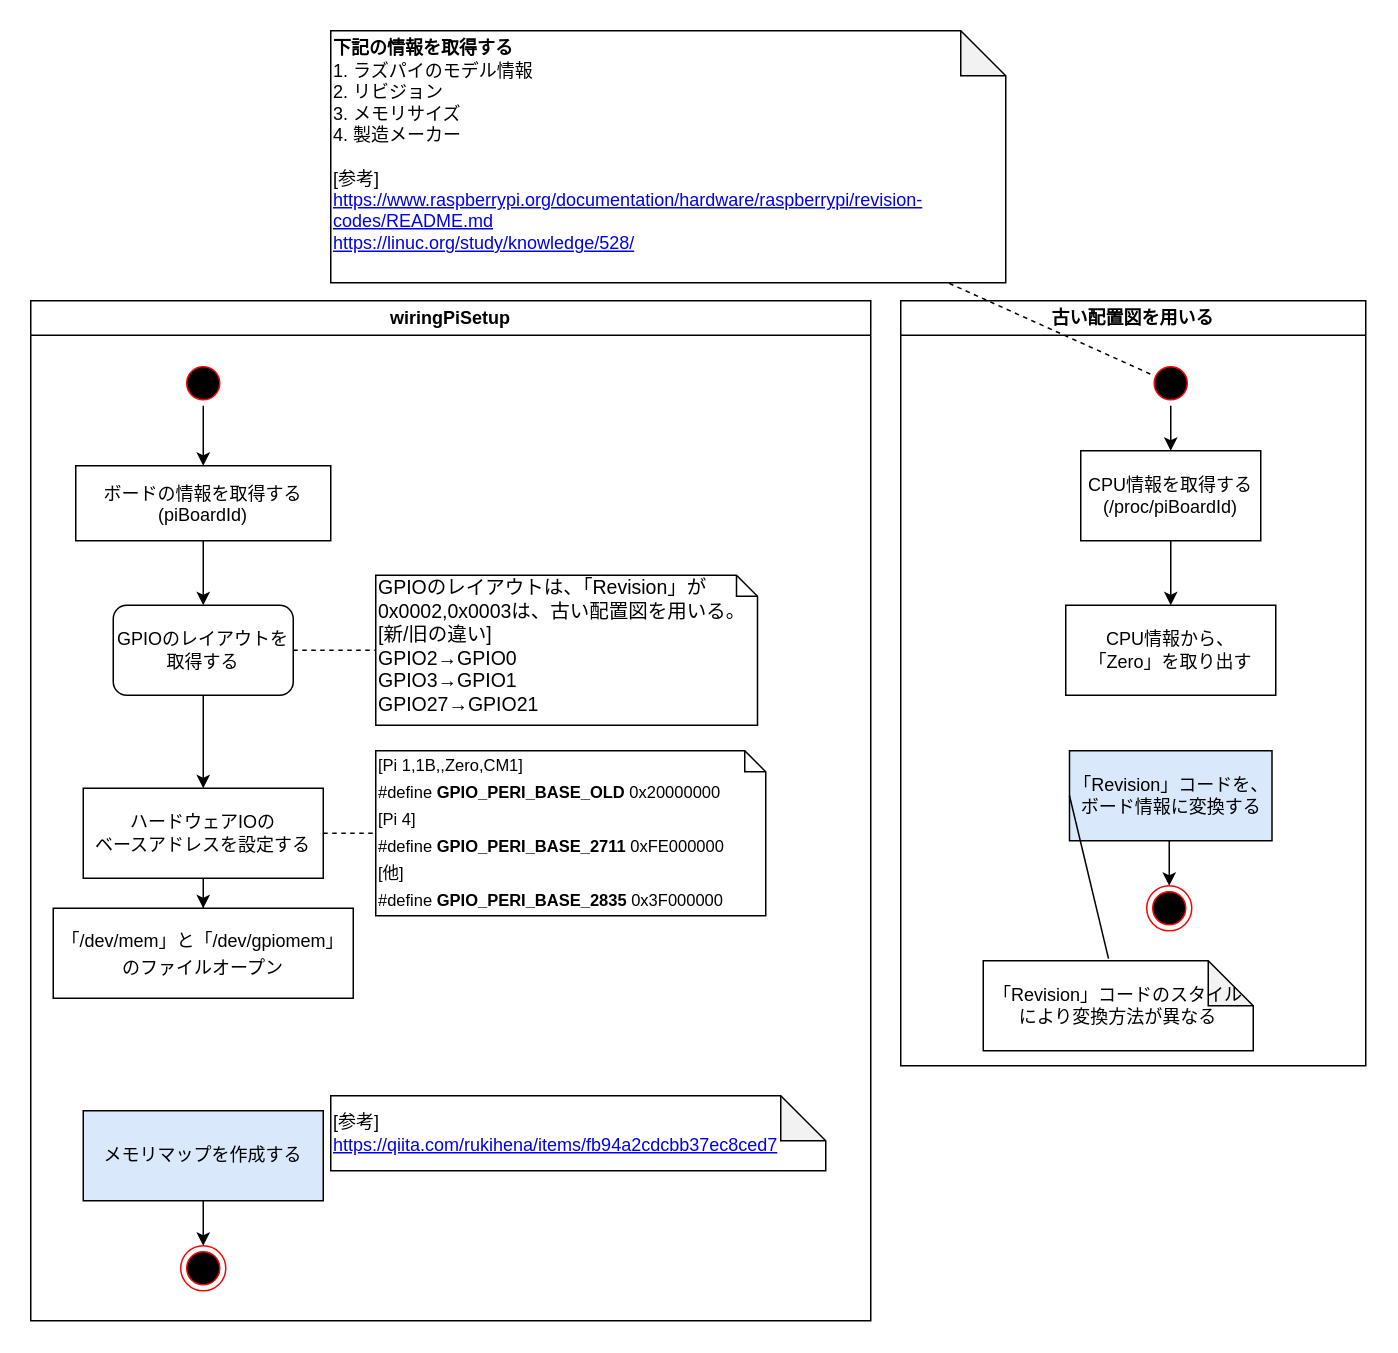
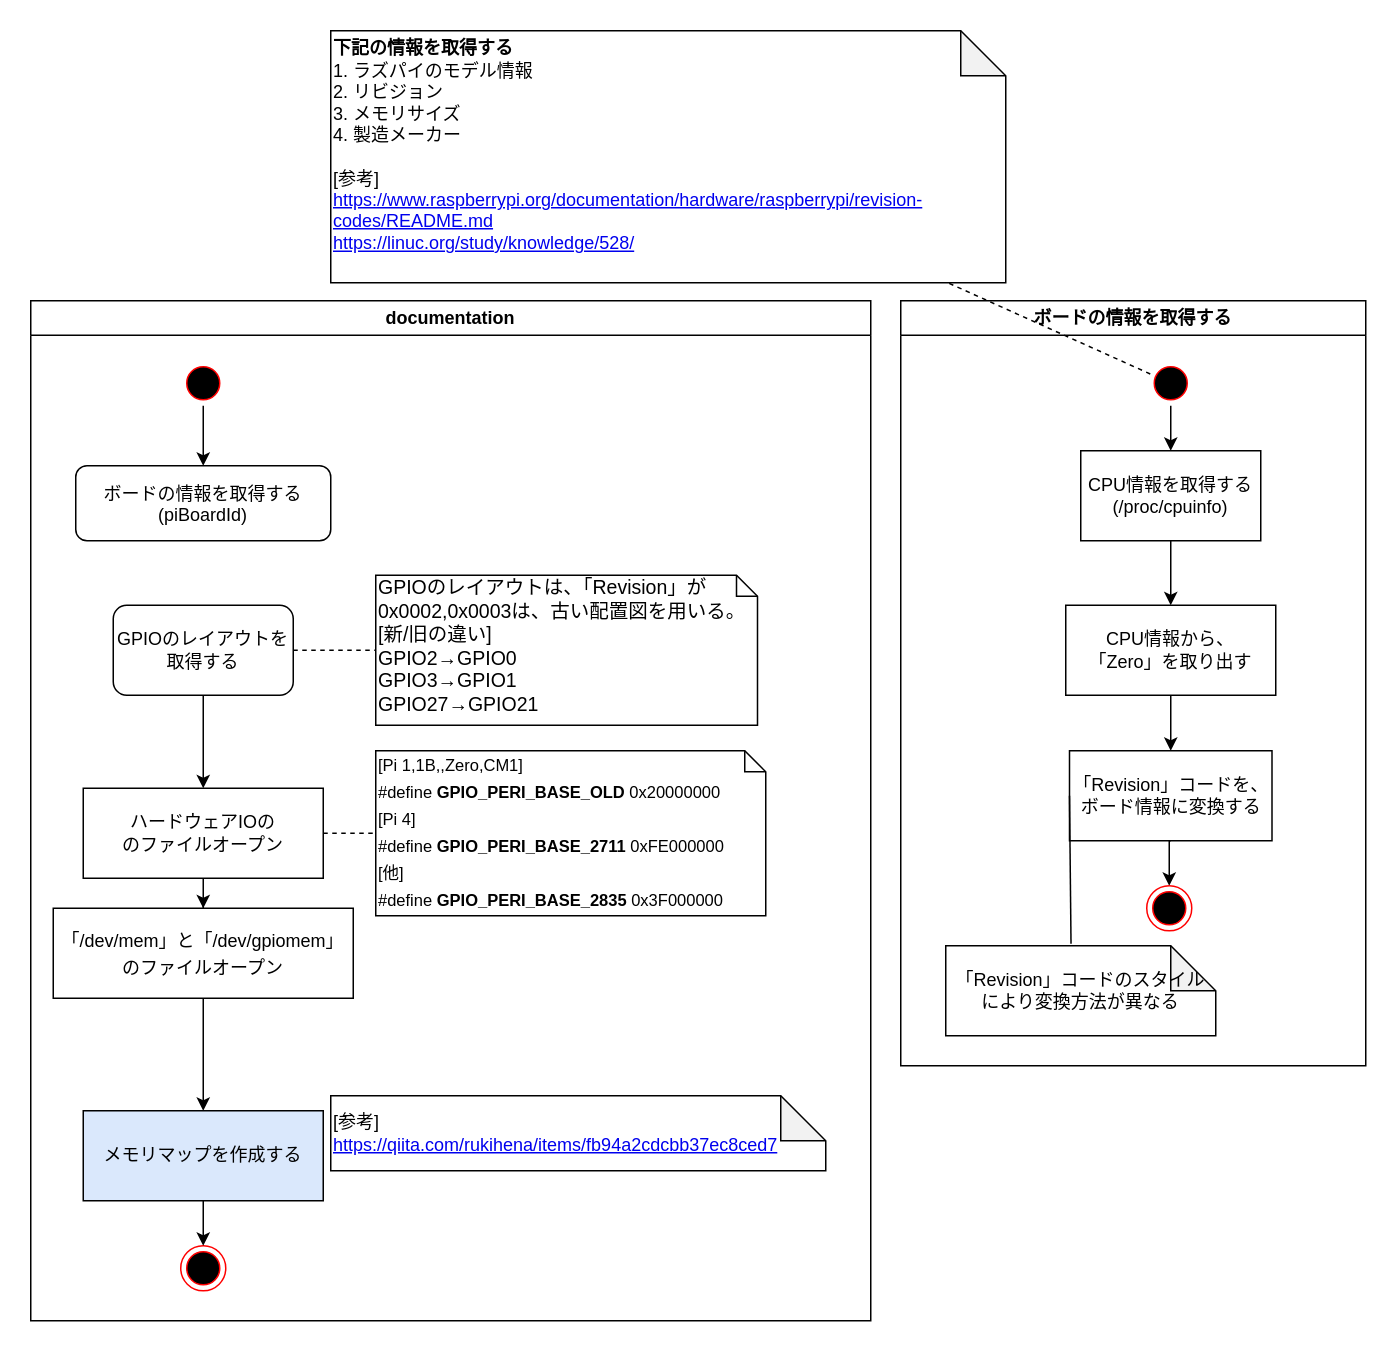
node "wiringPiSetup": label "wiringPiSetup" -> "documentation"
node "古い配置図を用いる": label "古い配置図を用いる" -> "ボードの情報を取得する"
node "CPU情報を取得する (/proc/piBoardId)": label "CPU情報を取得する (/proc/piBoardId)" -> "CPU情報を取得する (/proc/cpuinfo)"
node "ボードの情報を取得する (piBoardId)": shape rectangle -> rounded rectangle
edge "ボードの情報を取得する (piBoardId)" -> "GPIOのレイアウトを取得する": removed
edge "CPU情報から、 「Zero」を取り出す" -> "「Revision」コードを、ボード情報に変換する": added
node "「Revision」コードを、ボード情報に変換する": fillcolor #dae8fc -> #ffffff
node "ハードウェアIOの ベースアドレスを設定する": label "ハードウェアIOの ベースアドレスを設定する" -> "ハードウェアIOの のファイルオープン"
node "「Revision」コードのスタイルにより変換方法が異なる": moved (1118, 1006) -> (1081, 991)
edge "「/dev/mem」と「/dev/gpiomem」のファイルオープン" -> "メモリマップを作成する": added
